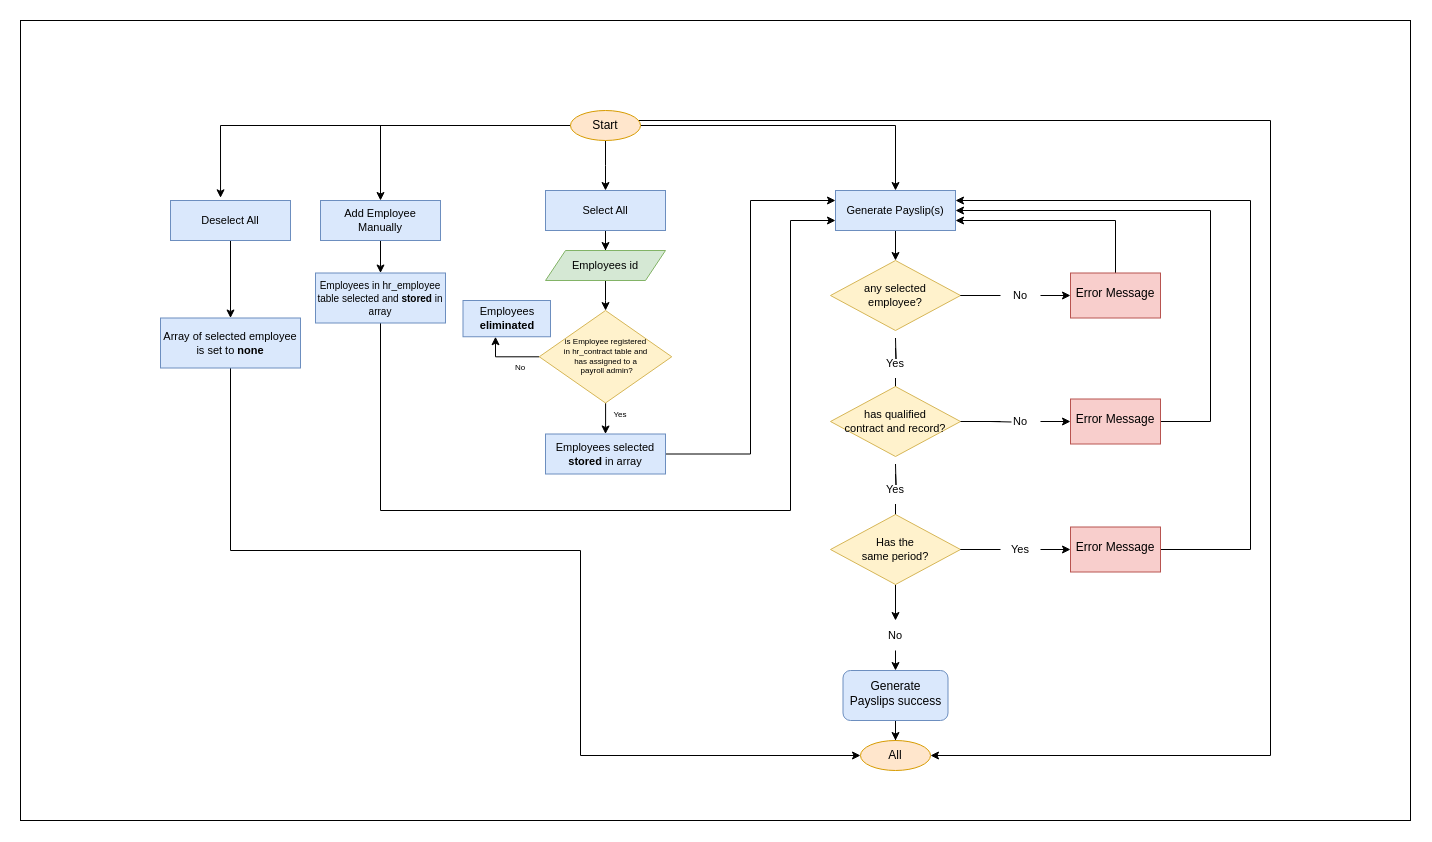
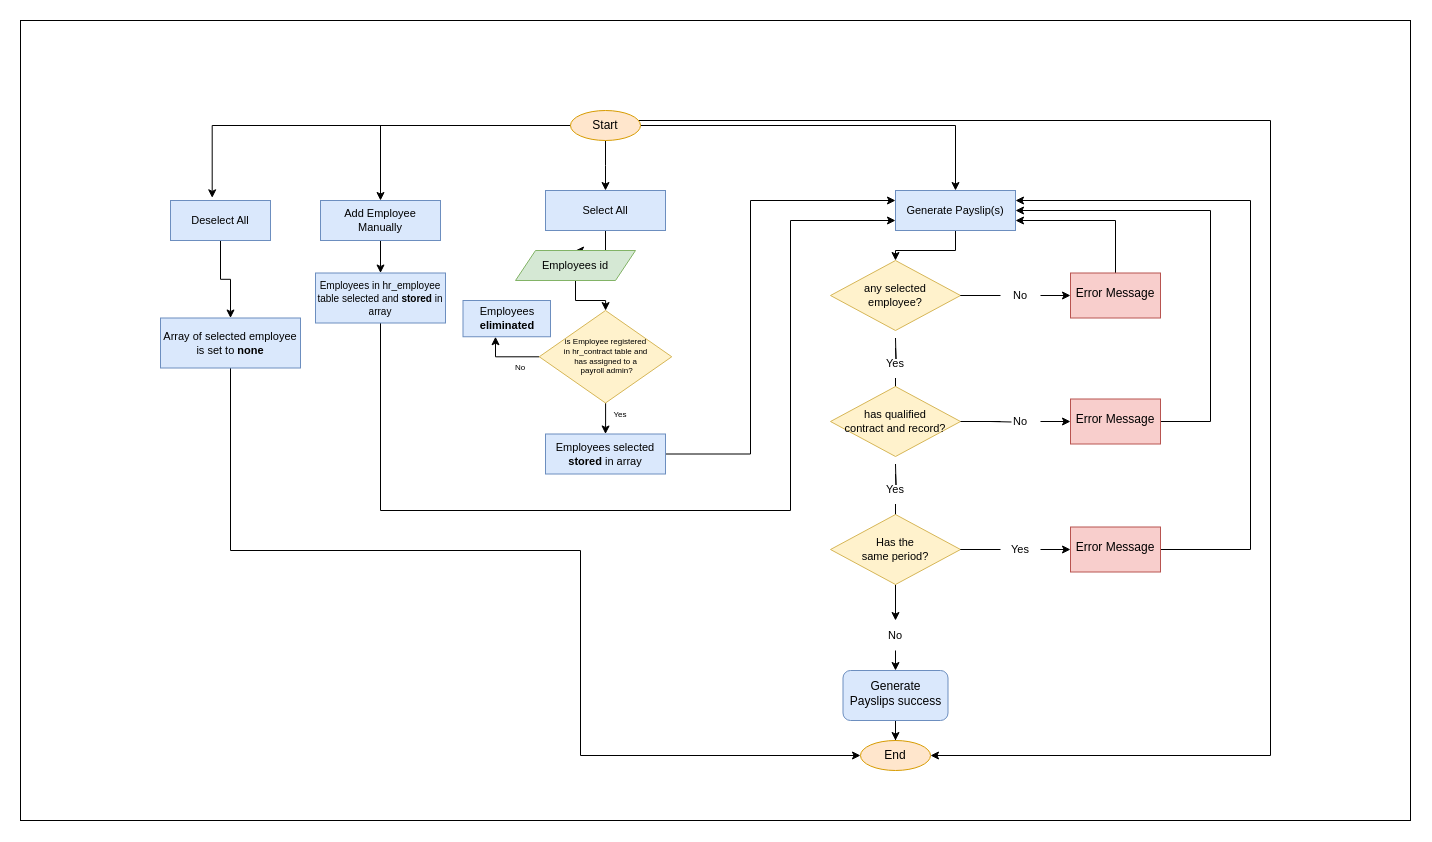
node "Generate Payslip(s)": moved (896, 211) -> (956, 211)
node "Deselect All": size 120x40 -> 100x40
node "Employees id": moved (606, 266) -> (576, 266)
node "All": label "All" -> "End"
